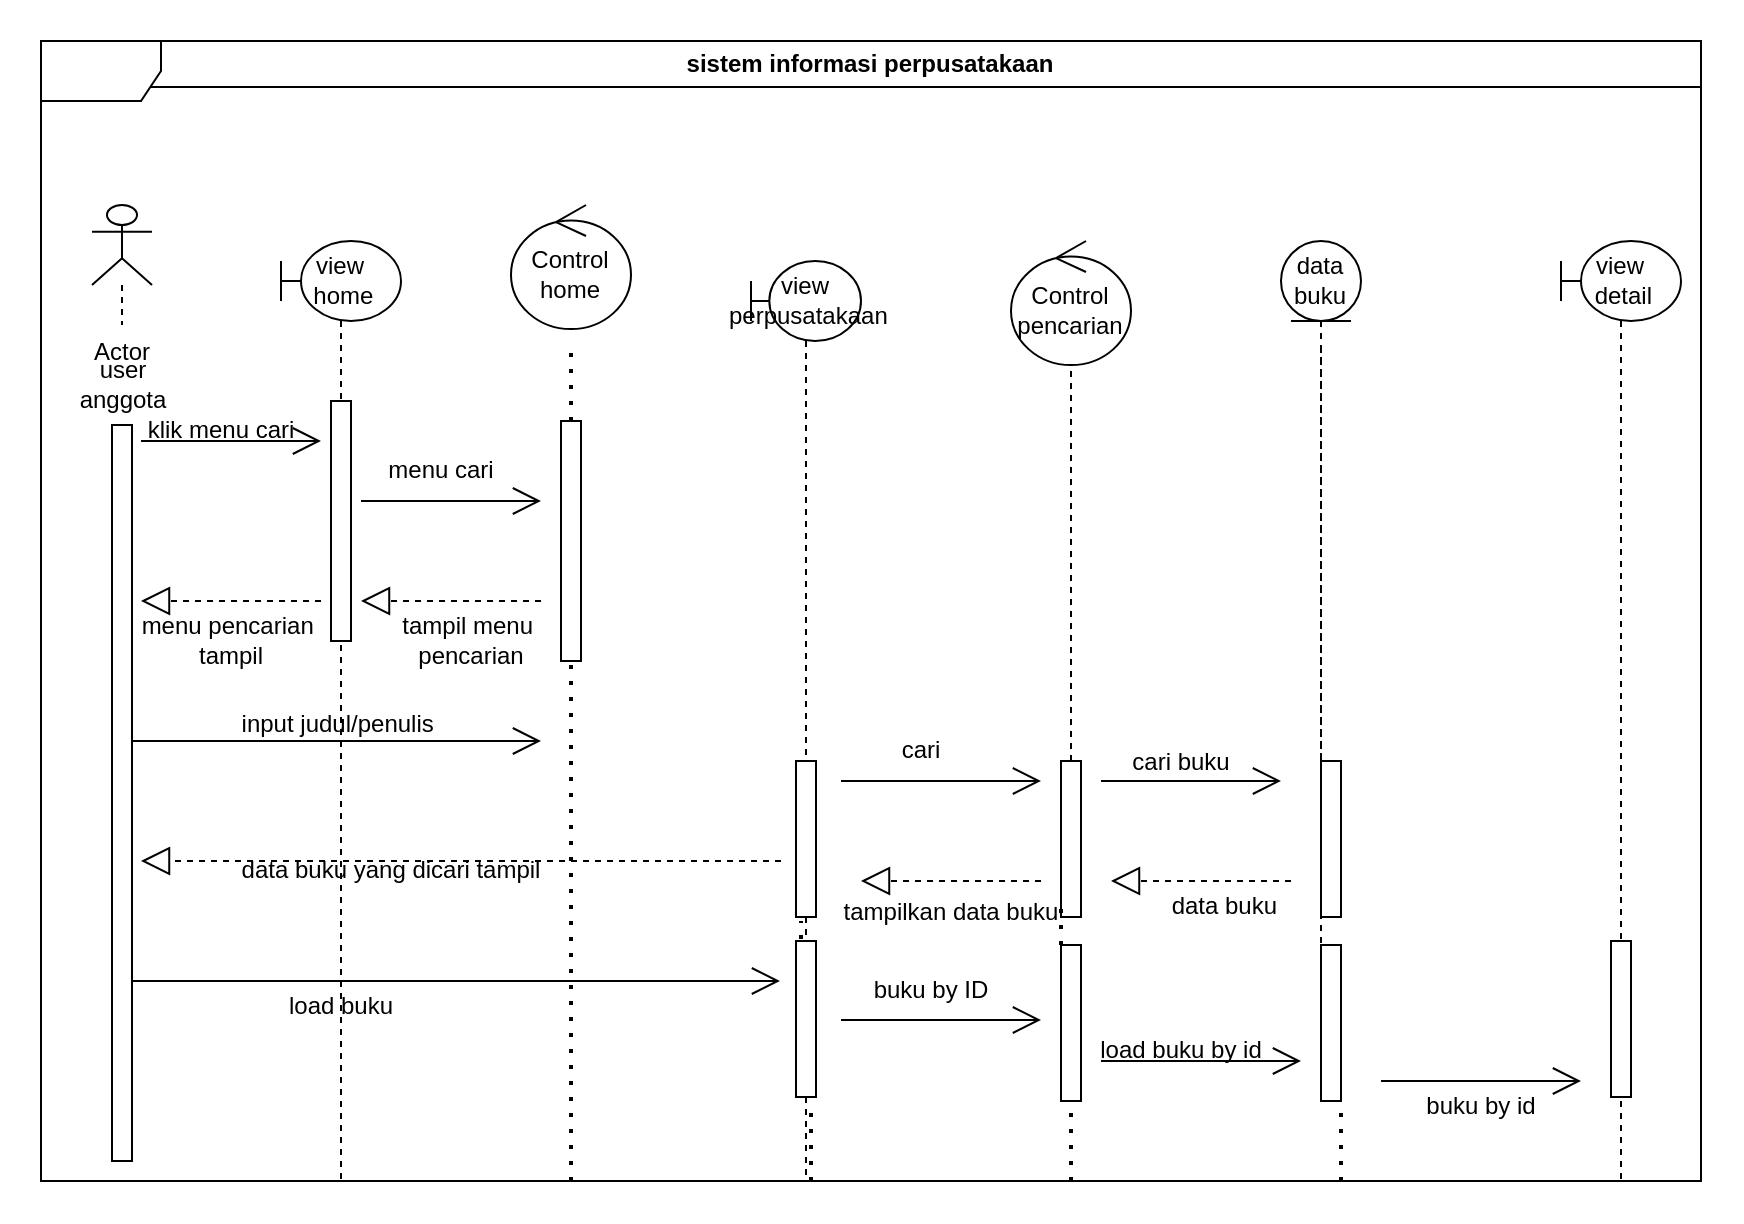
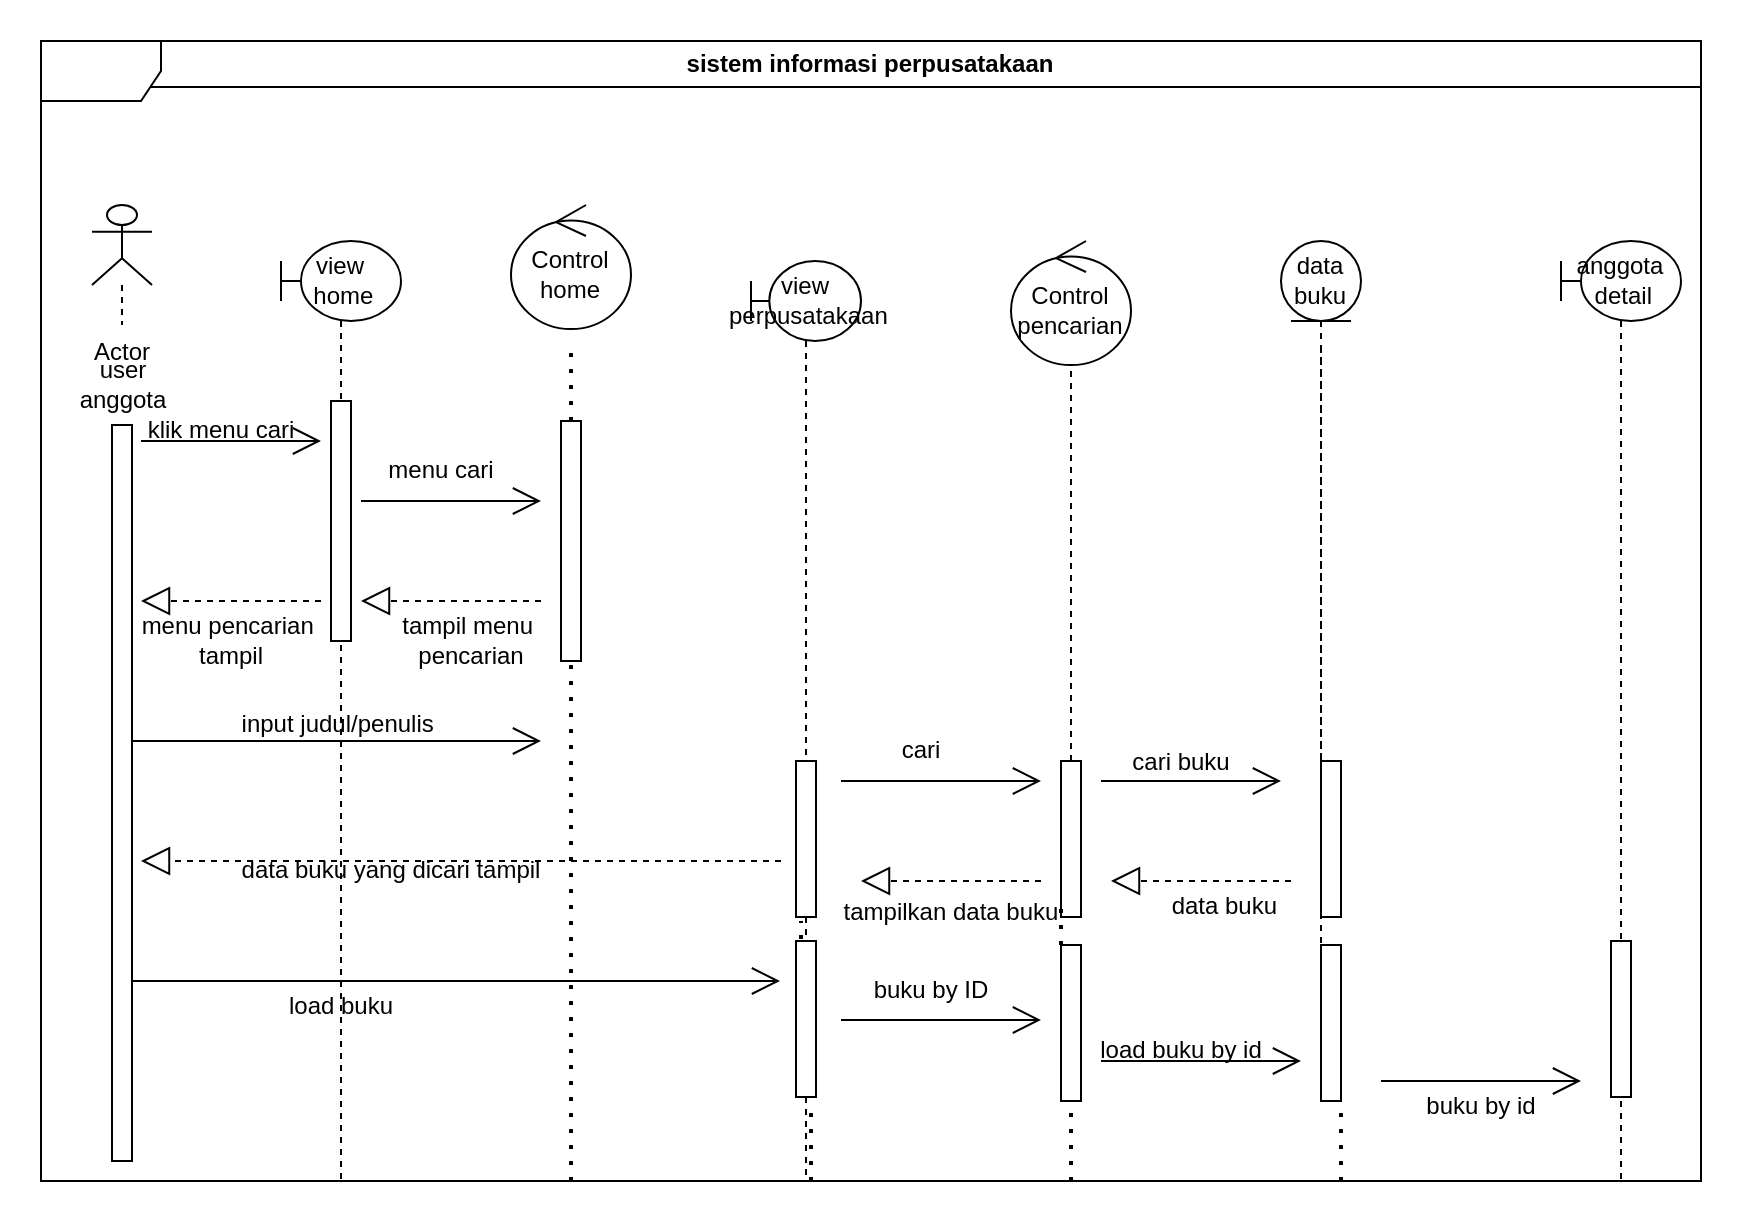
node "view detail": label "view detail" -> "anggota detail"
